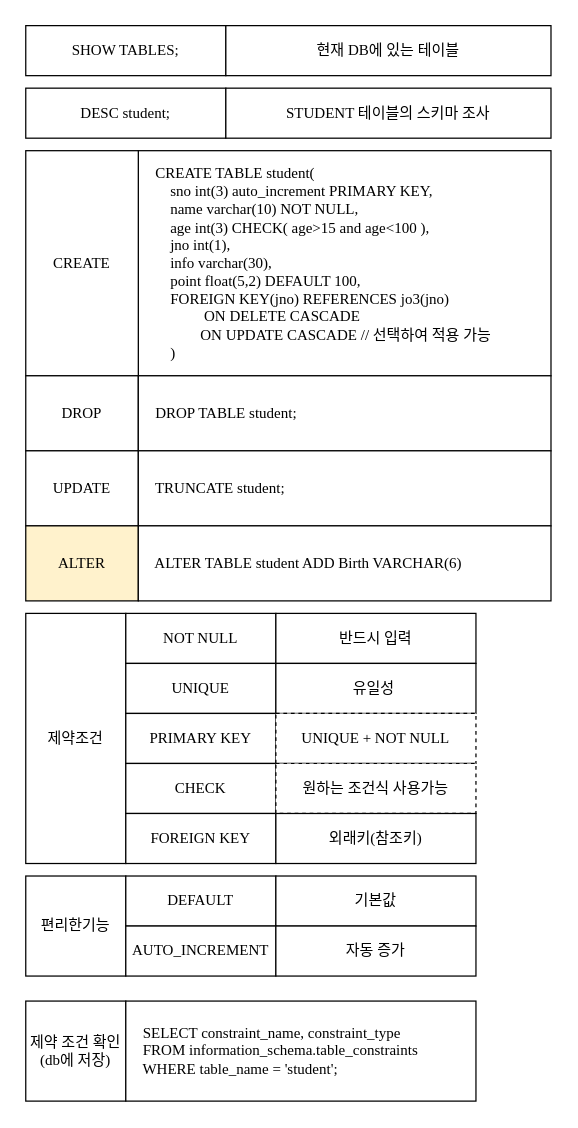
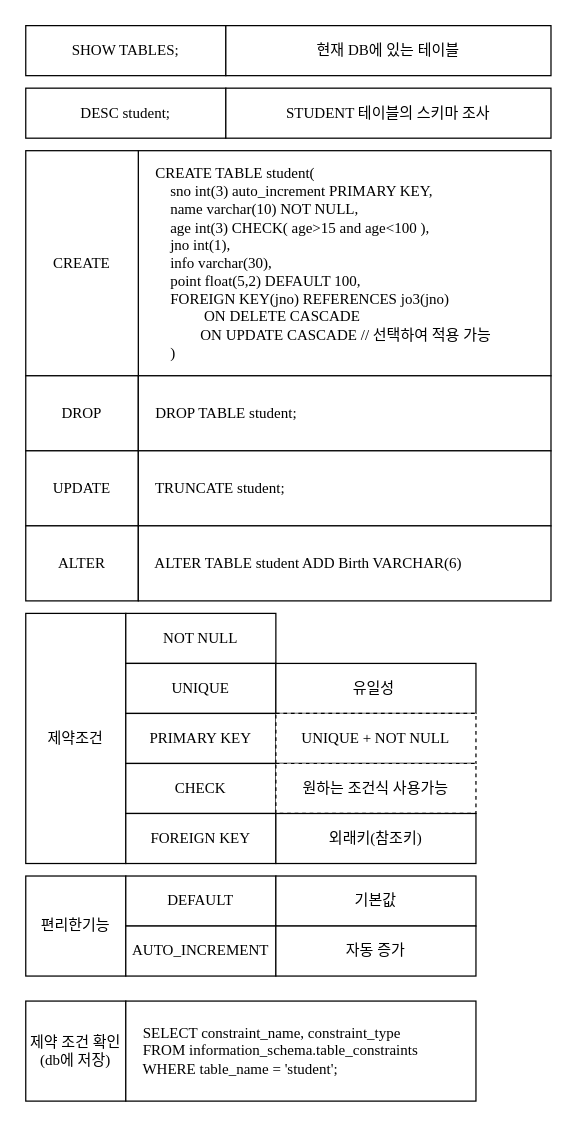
node "ALTER": fillcolor #fff2cc -> #ffffff
node "반드시 입력": removed
